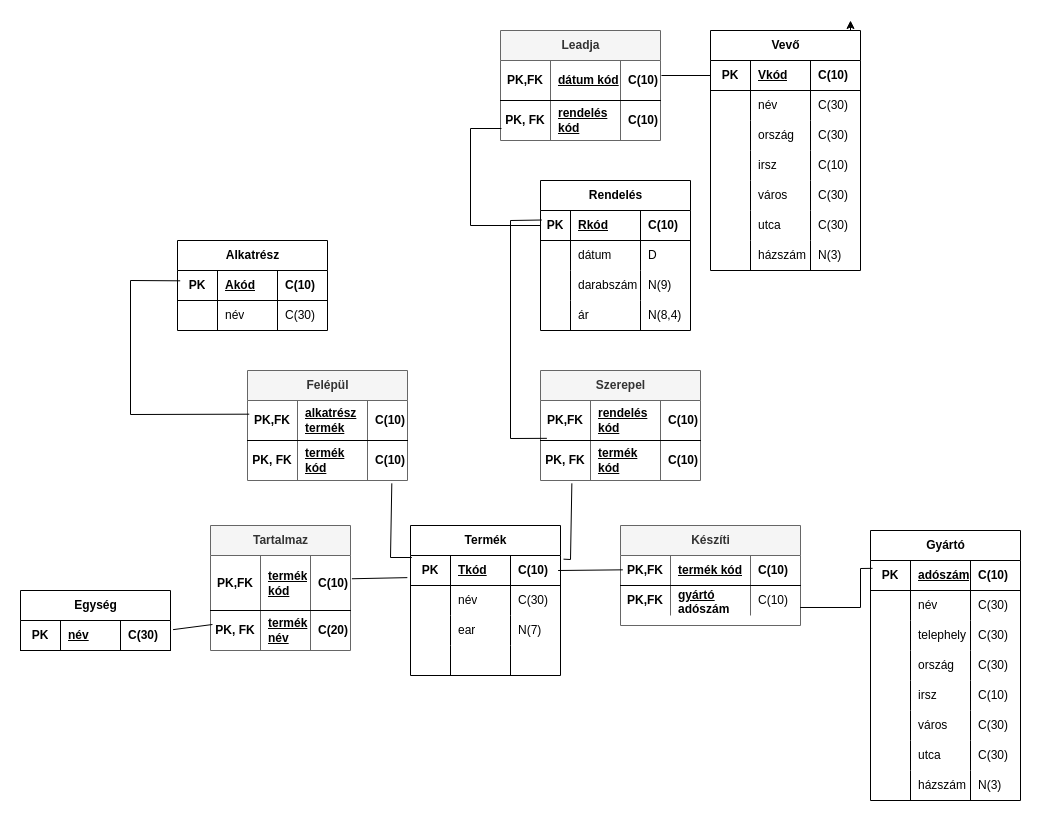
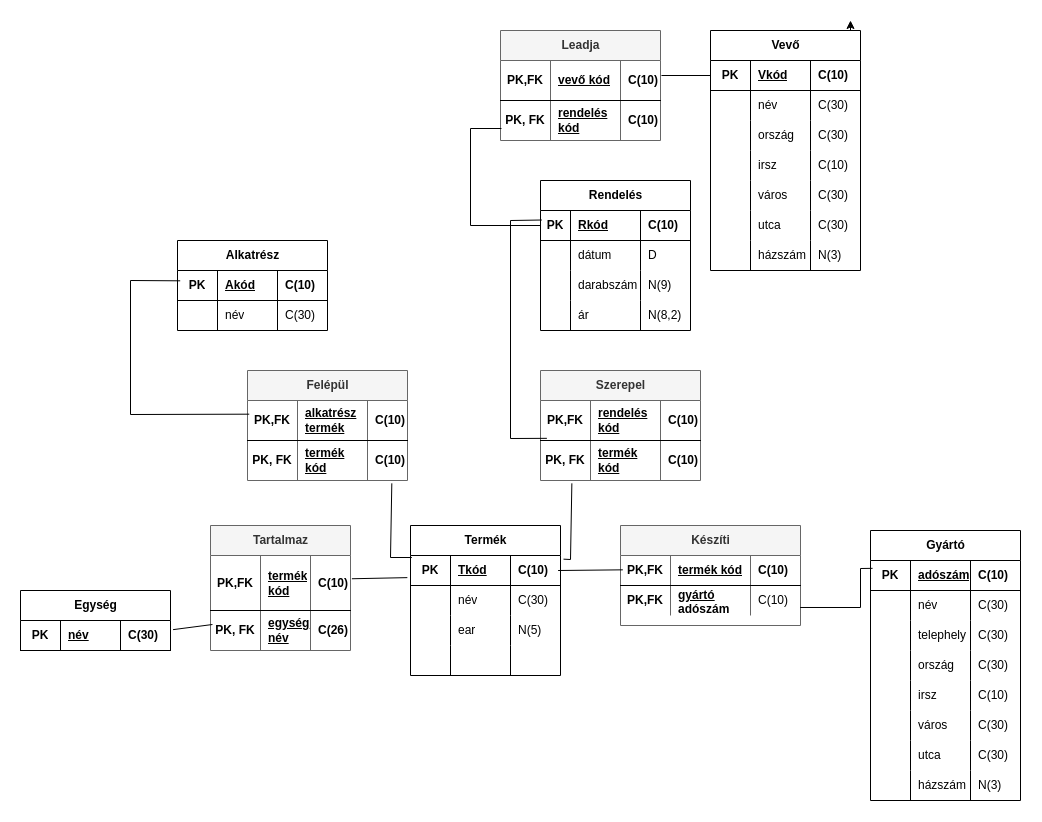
node "dátum kód": label "dátum kód" -> "vevő kód"
node "N(8,4)": label "N(8,4)" -> "N(8,2)"
node "termék név": label "termék név" -> "egység név"
node "C(20)": label "C(20)" -> "C(26)"
node "N(7)": label "N(7)" -> "N(5)"
